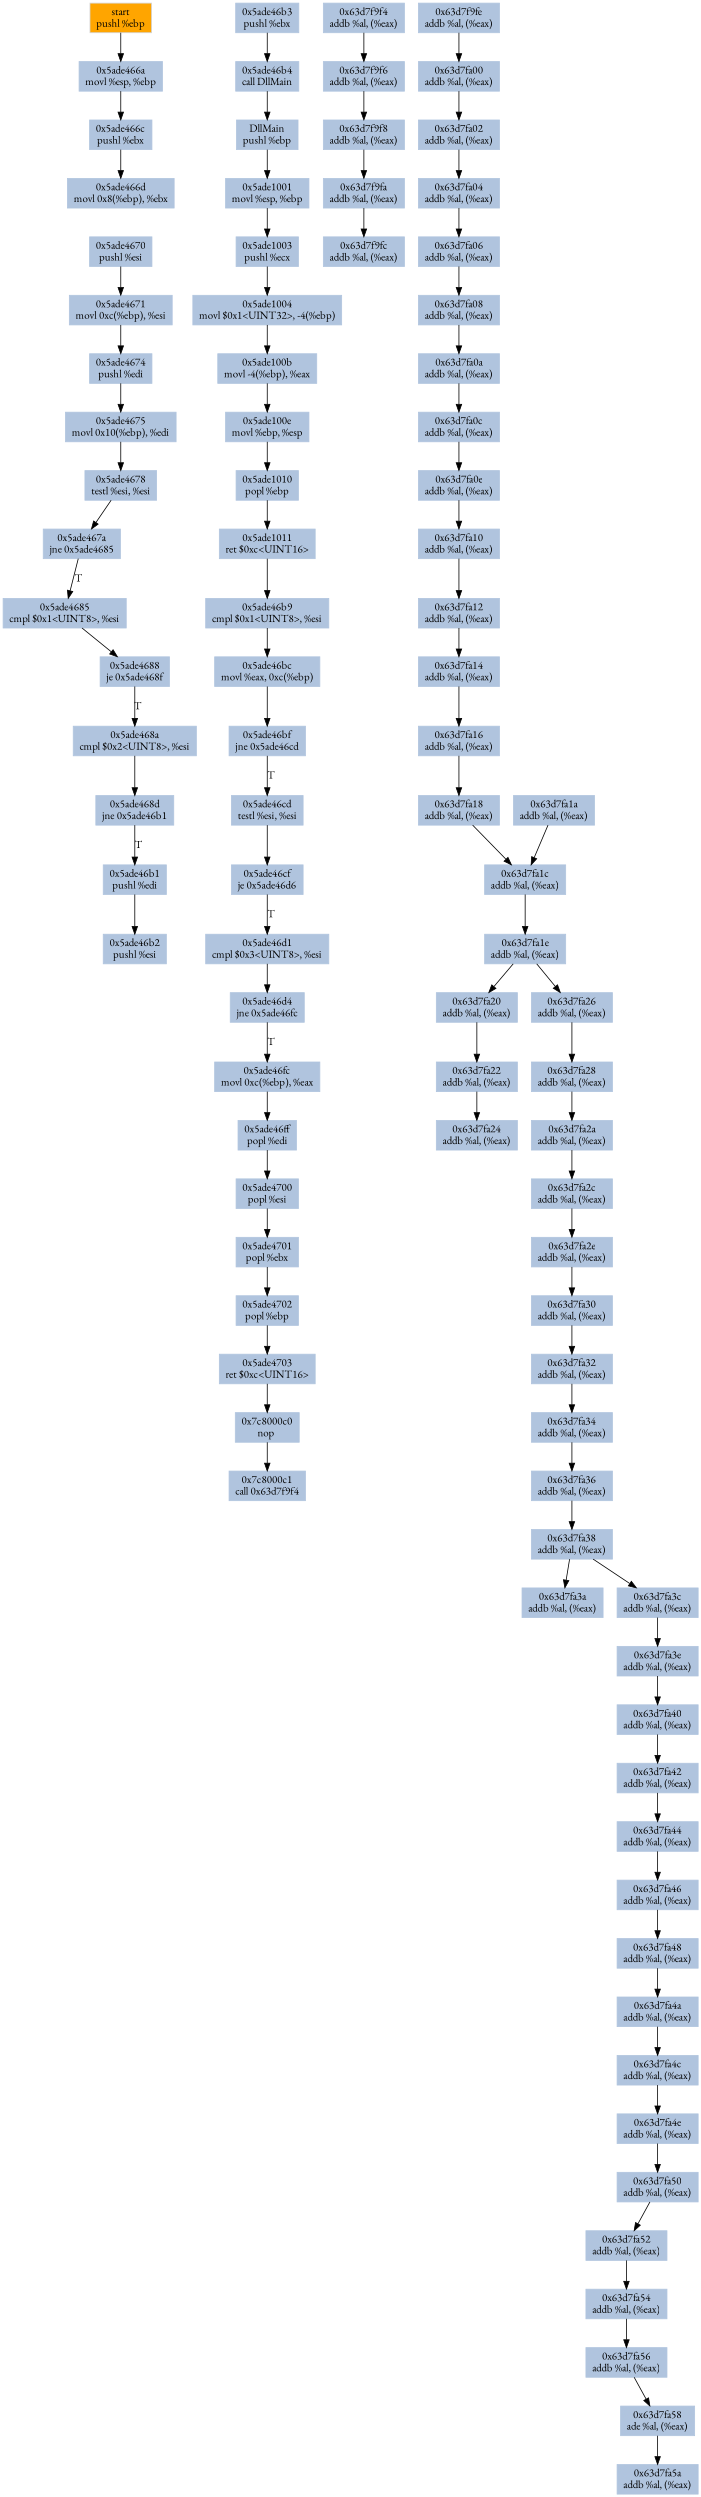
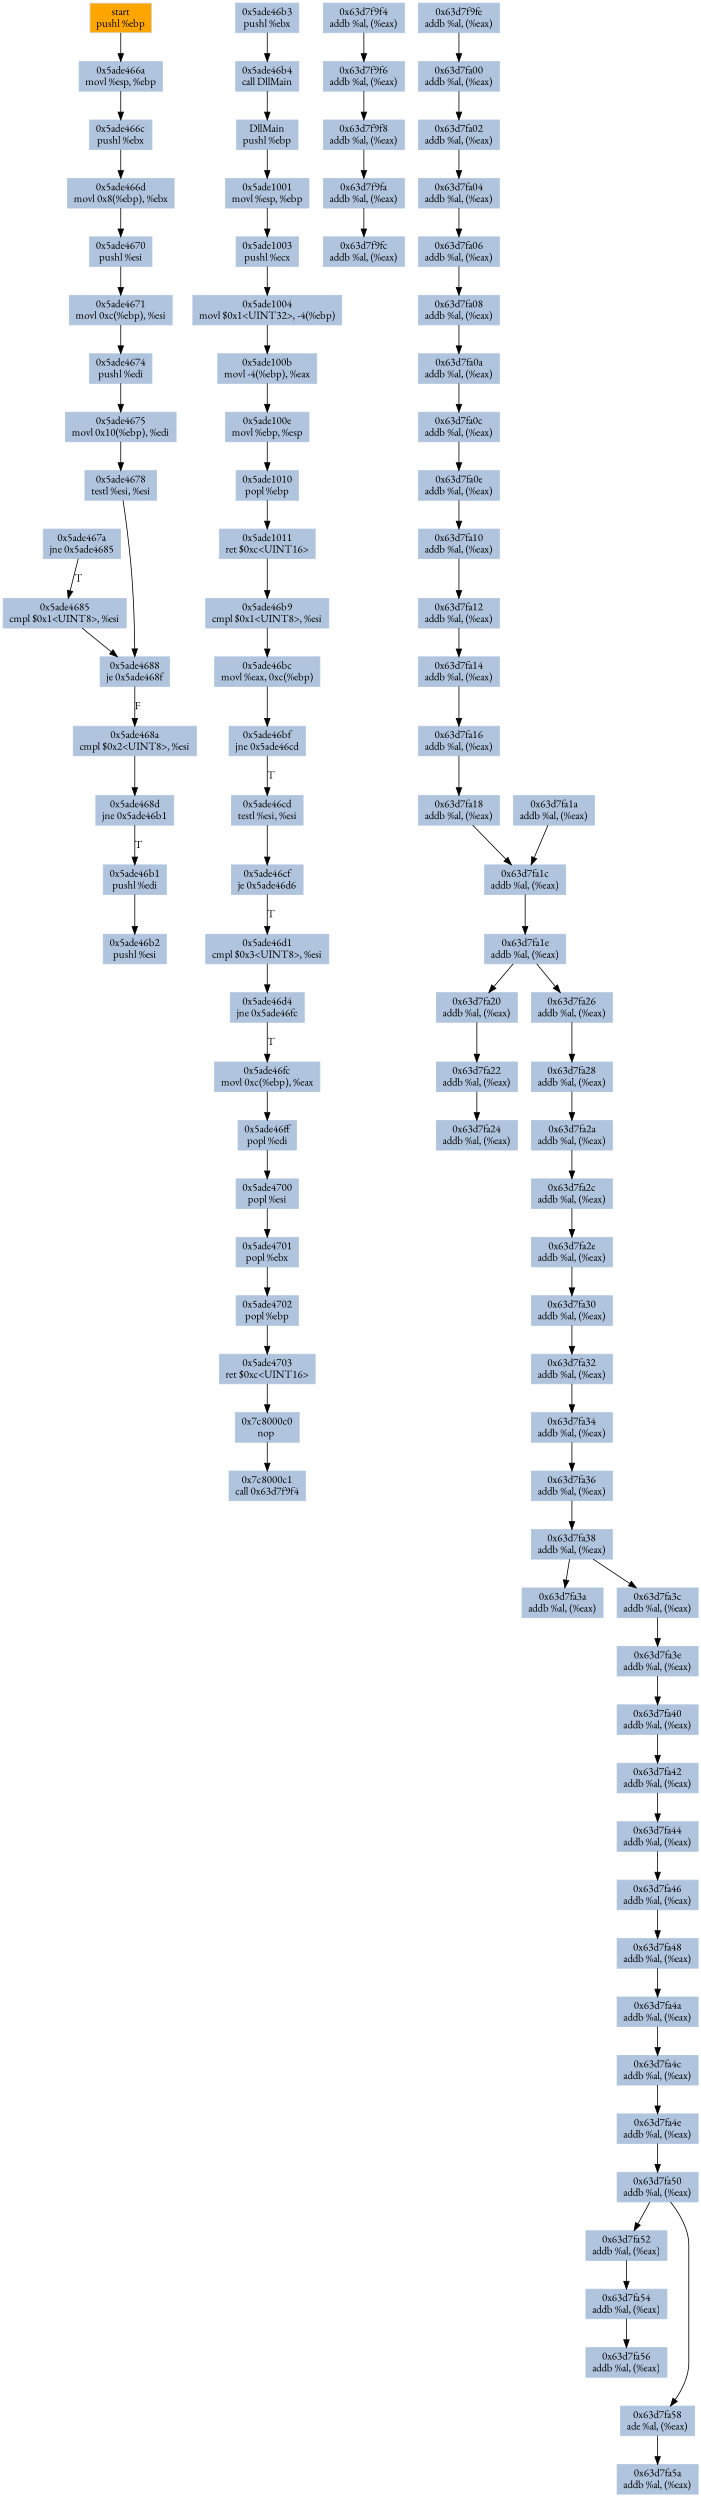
edge "0x5ade466d movl 0x8(%ebp), %ebx" -> "0x5ade4670 pushl %esi": added
edge "0x5ade4678 testl %esi, %esi" -> "0x5ade467a jne 0x5ade4685": now "0x5ade4678 testl %esi, %esi" -> "0x5ade4688 je 0x5ade468f"
edge "0x5ade4688 je 0x5ade468f" -> "0x5ade468a cmpl $0x2<UINT8>, %esi": label "T" -> "F"
edge "0x63d7fa56 addb %al, (%eax)" -> "0x63d7fa58 ade %al, (%eax)": now "0x63d7fa50 addb %al, (%eax)" -> "0x63d7fa58 ade %al, (%eax)"
